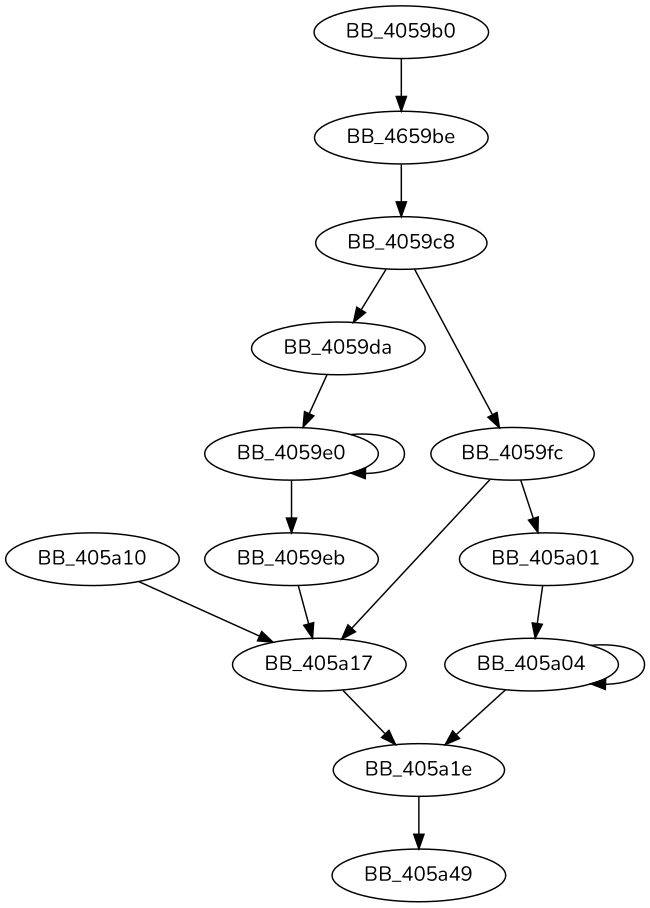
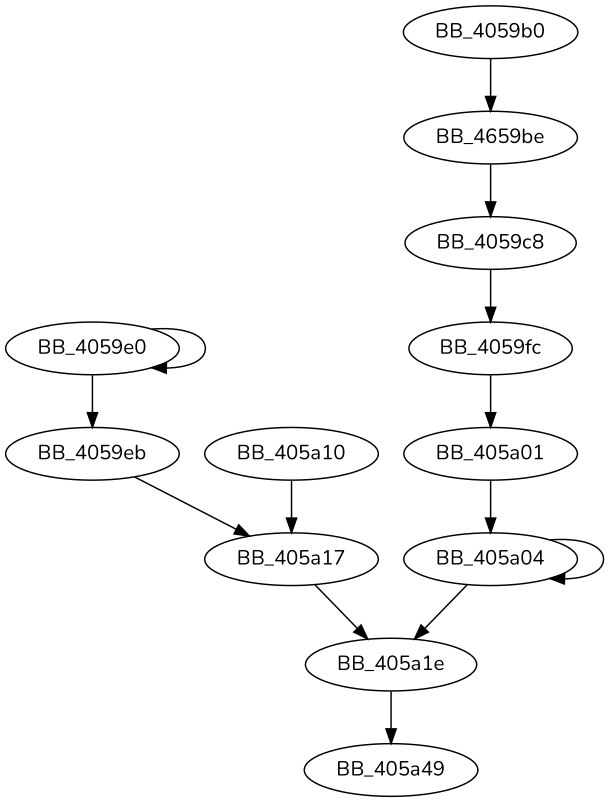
node "BB_4059da": removed
edge "BB_4059fc" -> "BB_405a17": removed
